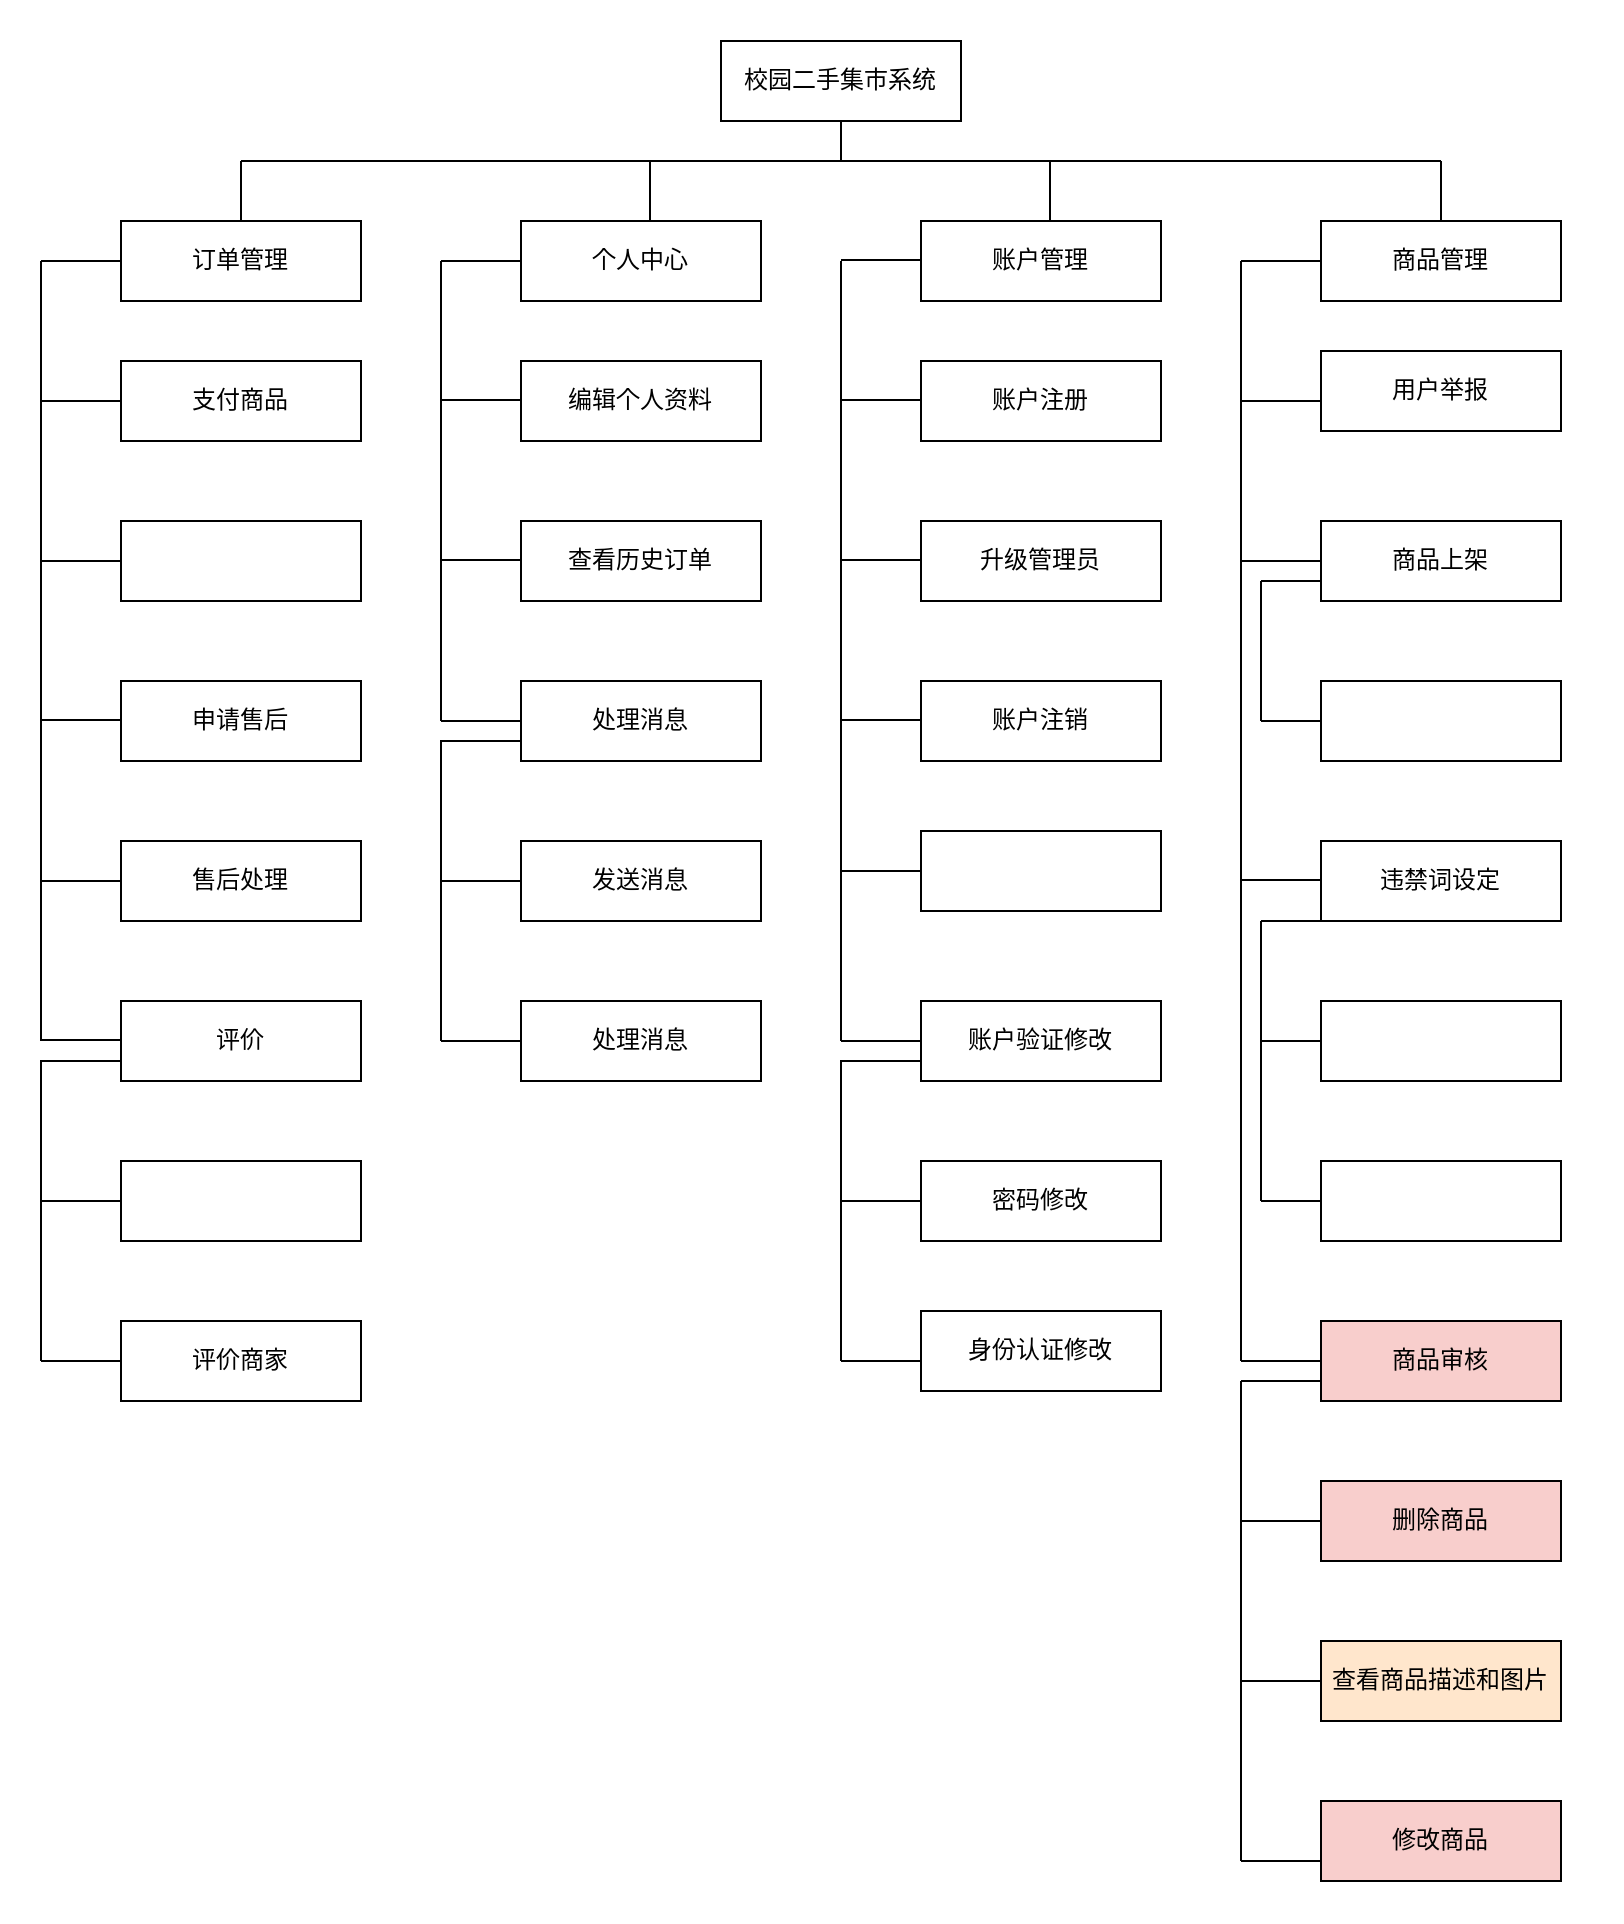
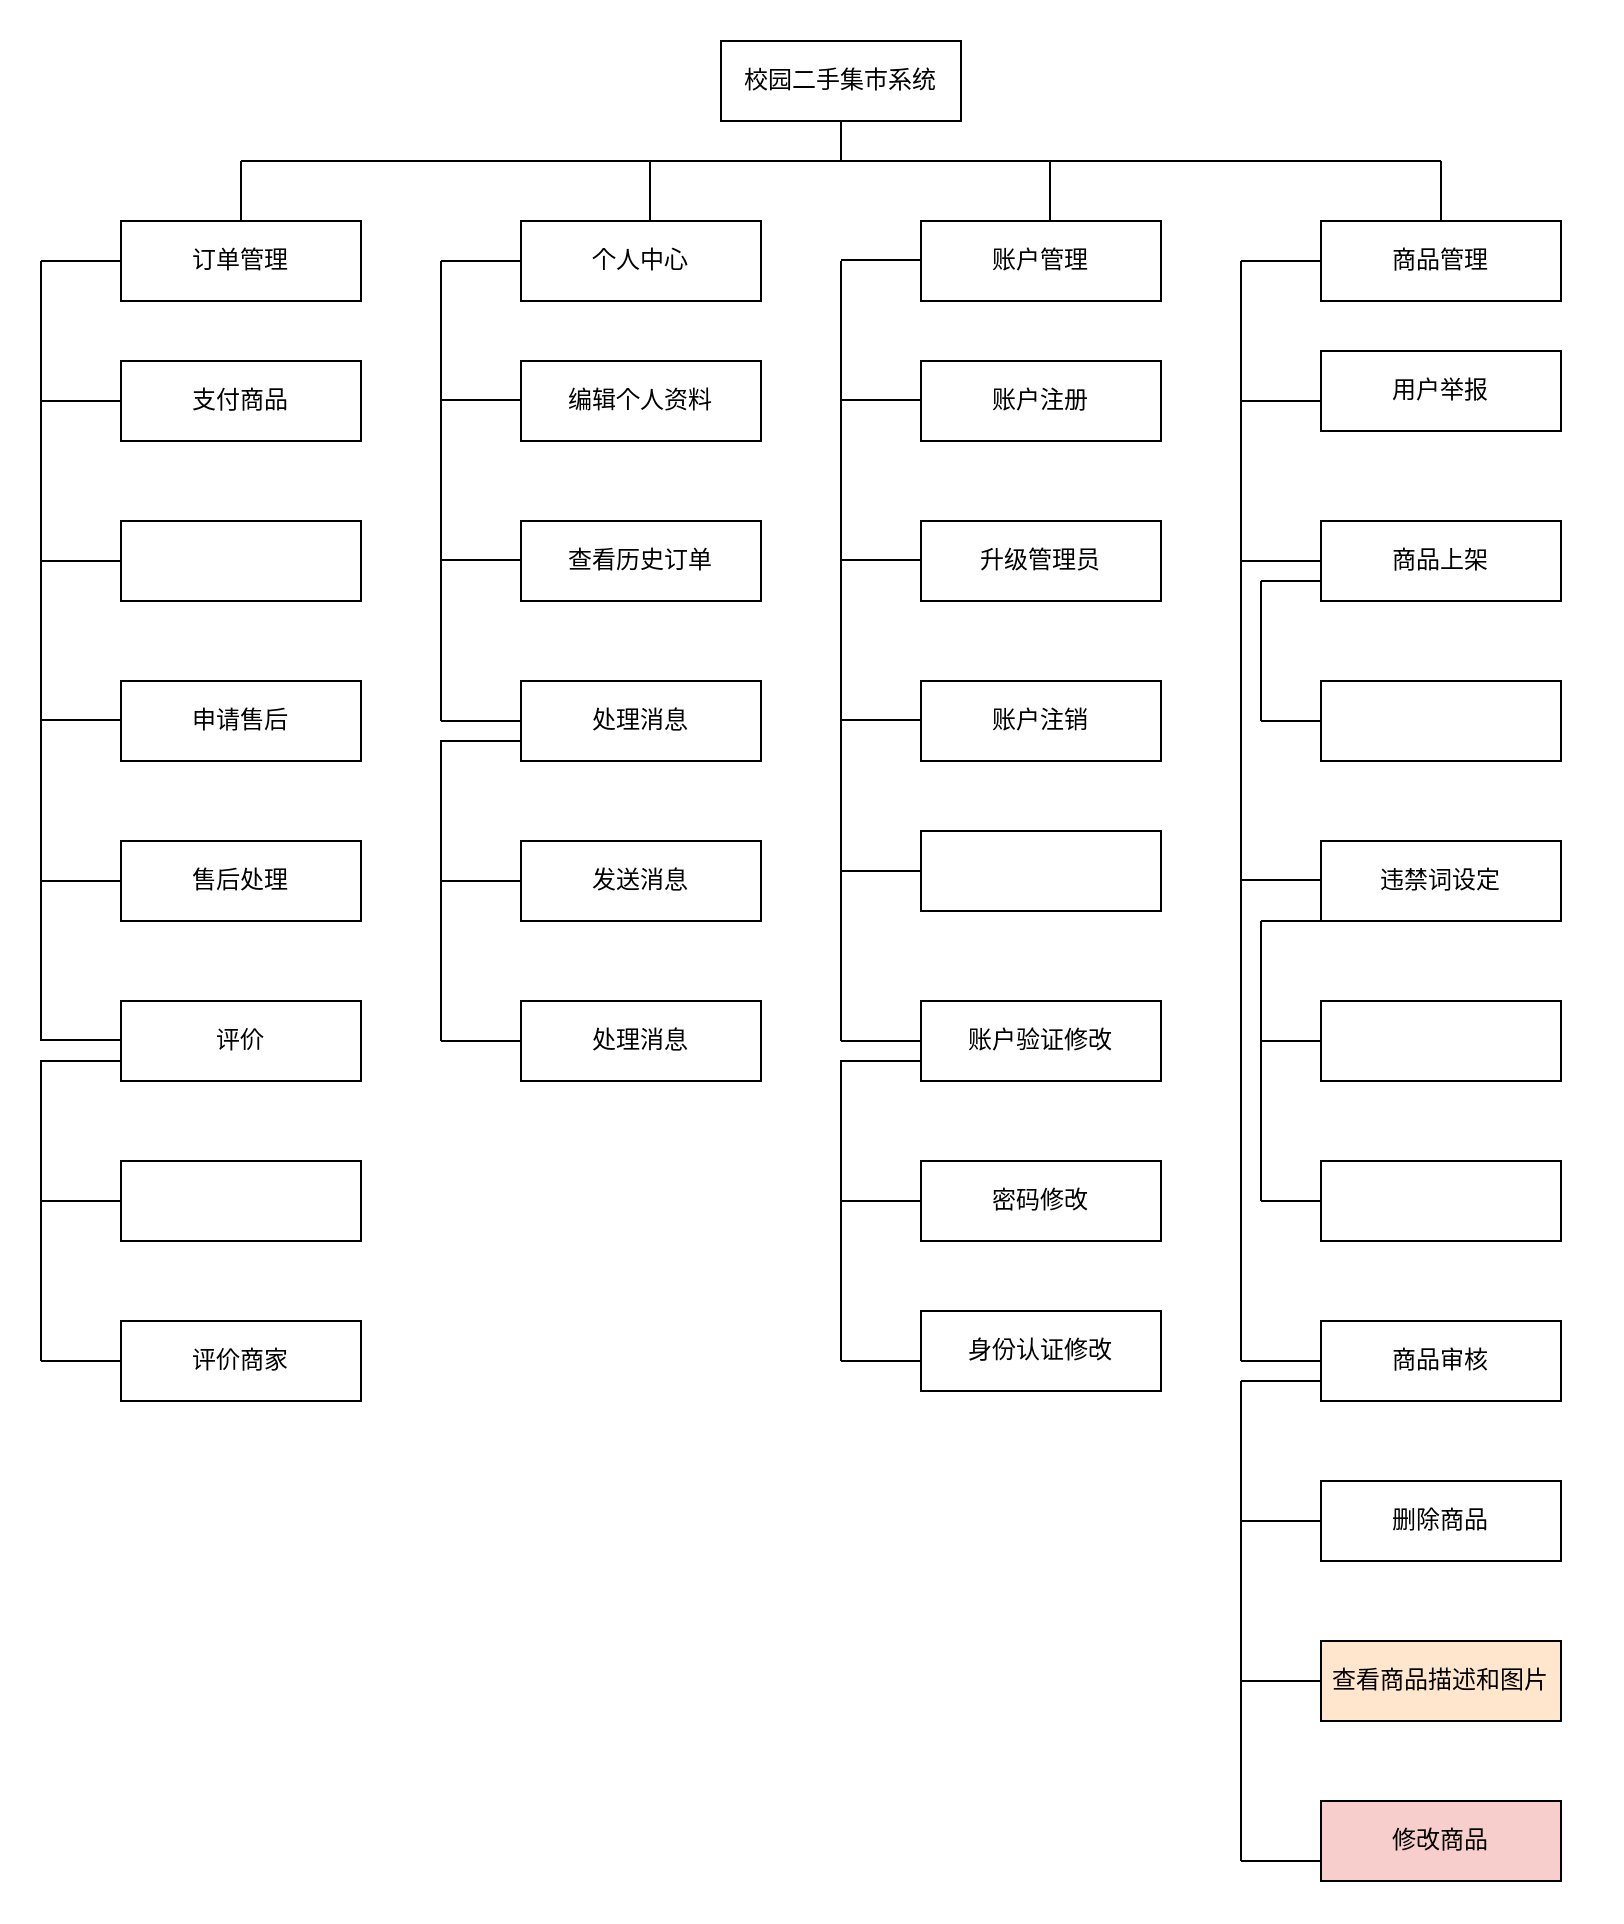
node "商品审核": fillcolor #f8cecc -> #ffffff
node "删除商品": fillcolor #f8cecc -> #ffffff
